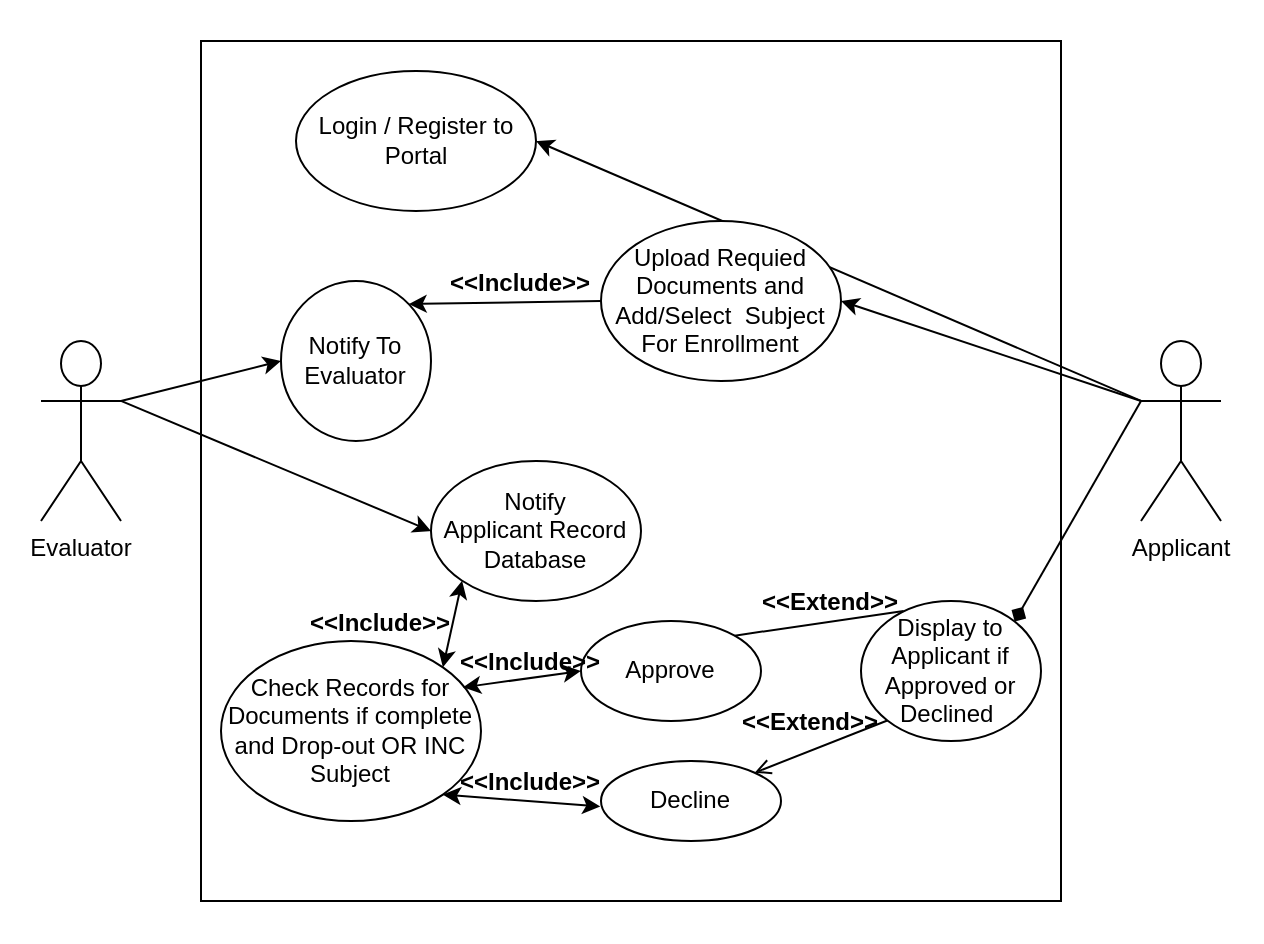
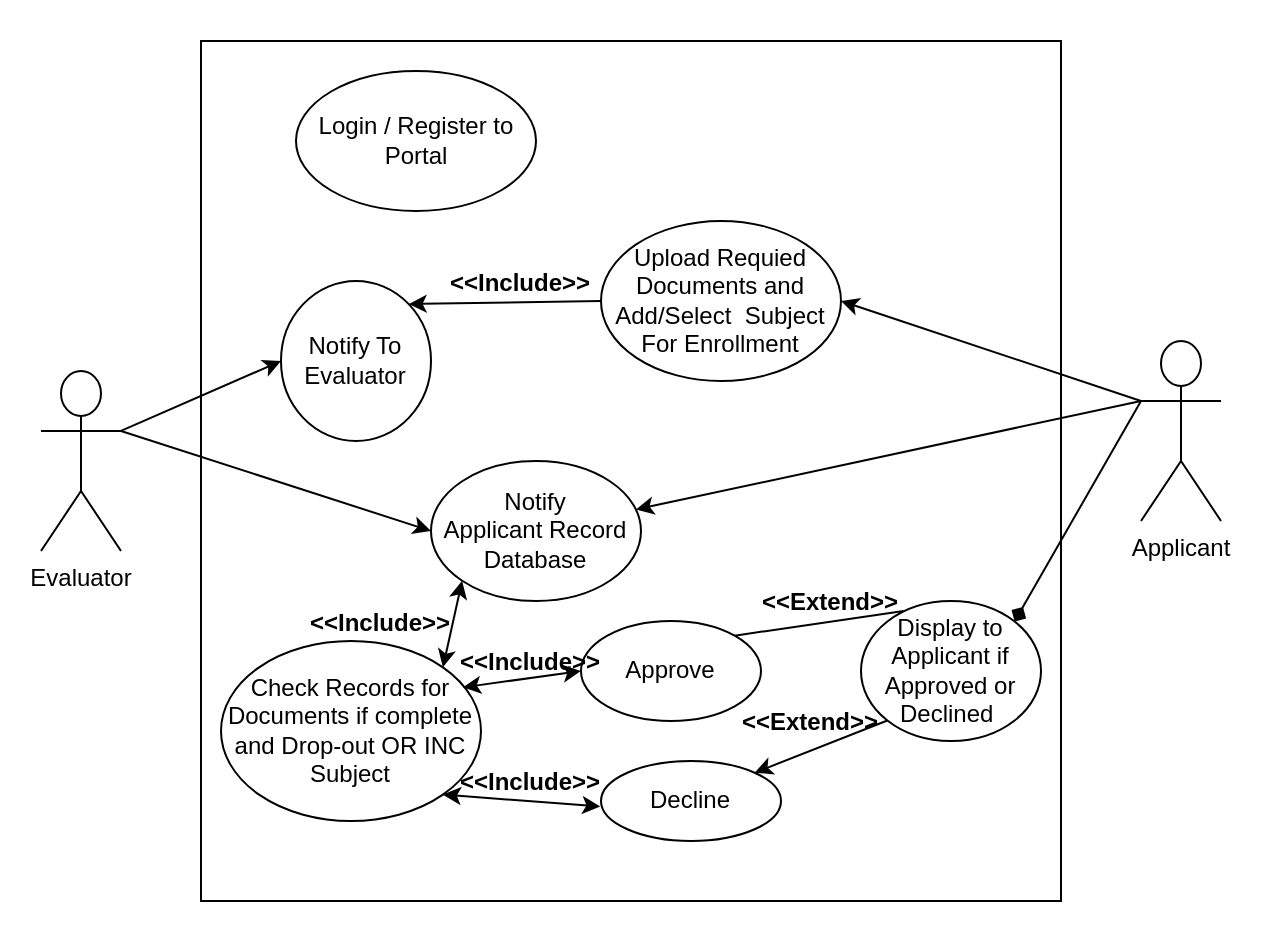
edge "Applicant" -> "Login / Register to Portal": now "Applicant" -> "Notify Applicant Record Database"
node "Evaluator": moved (81, 431) -> (81, 461)
edge "Display to Applicant if Approved or Declined" -> "Decline": arrowhead open -> classic
